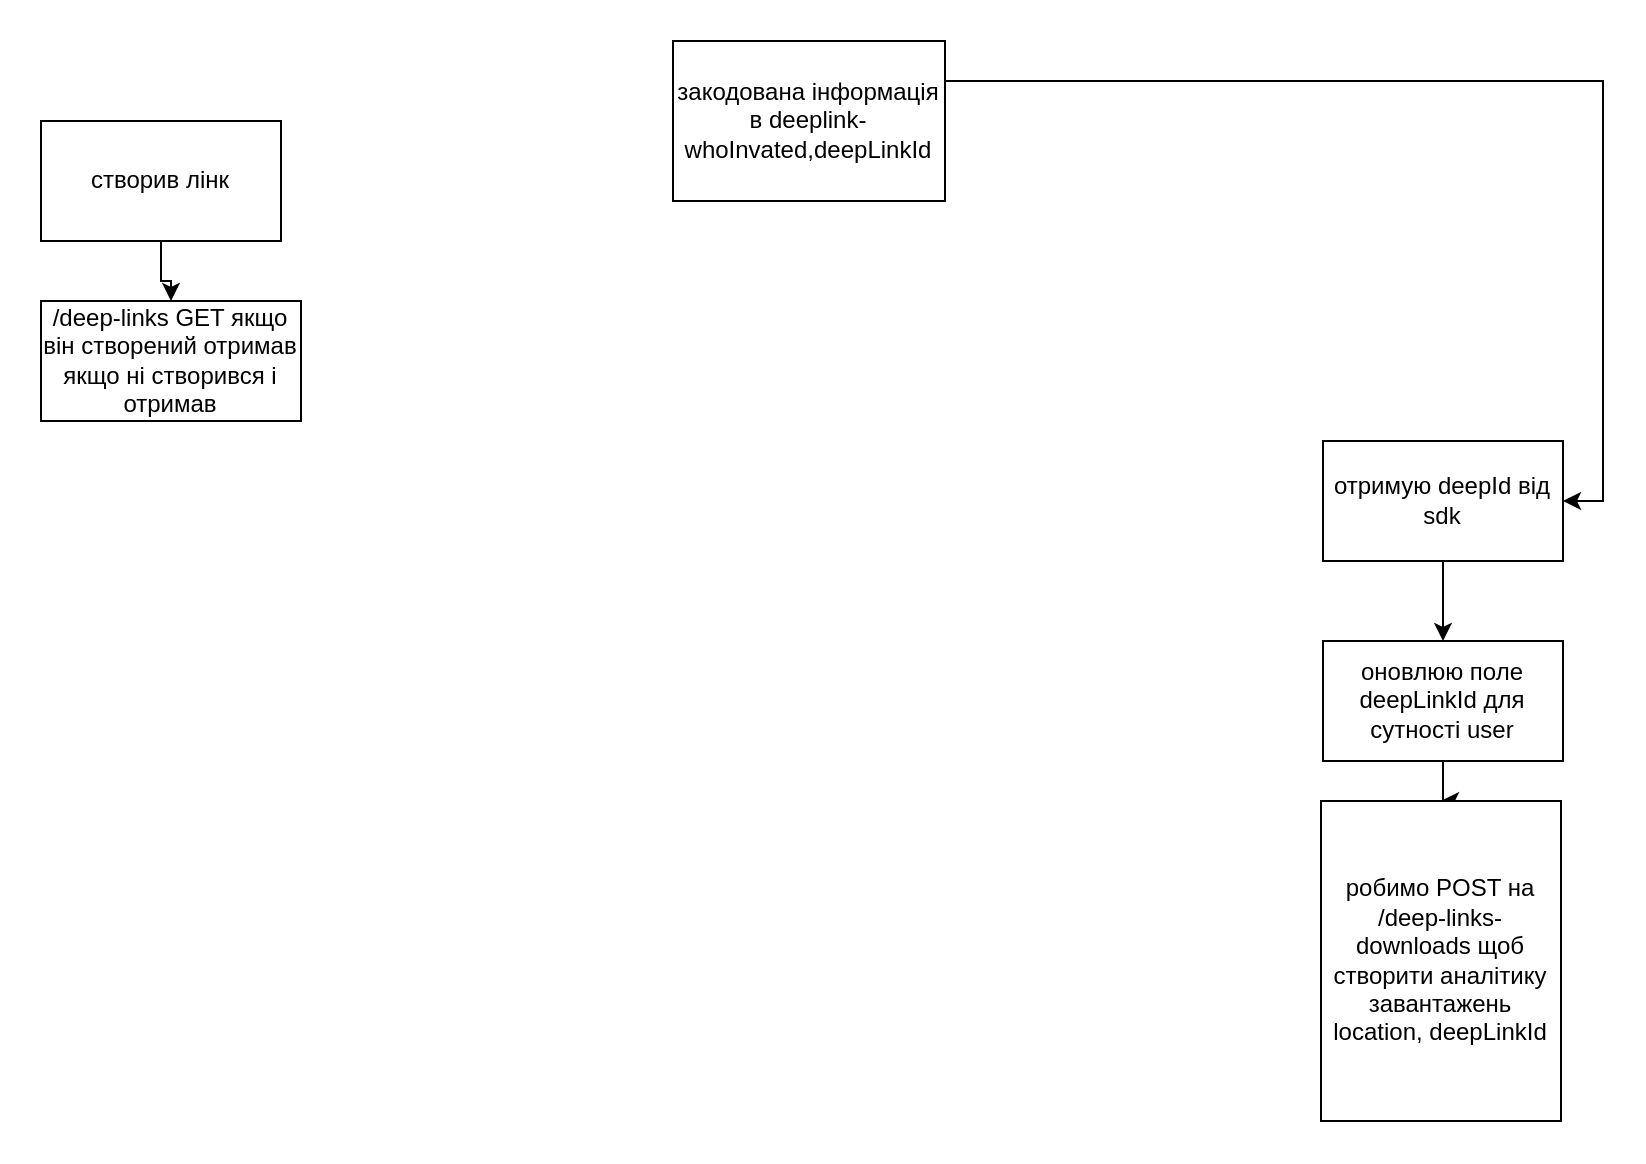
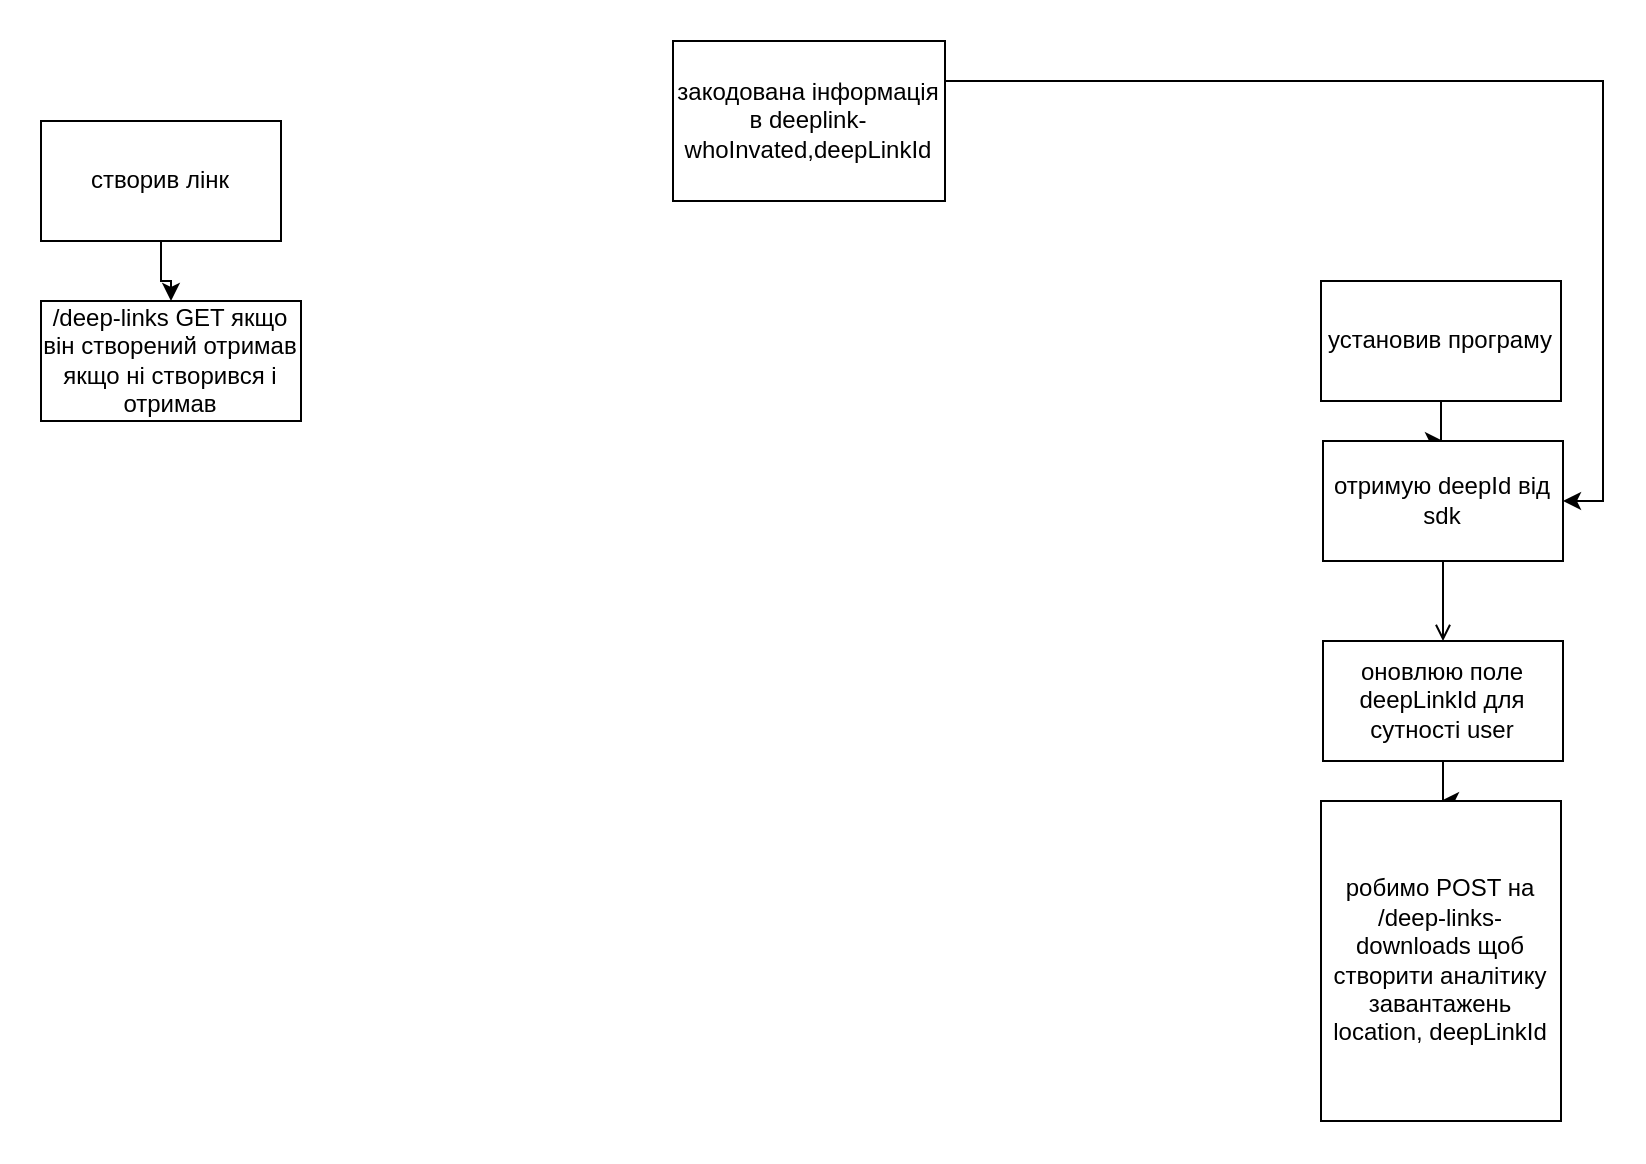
node "установив програму": added
edge "установив програму" -> "отримую deepId від sdk": added
edge "отримую deepId від sdk" -> "оновлюю поле deepLinkId для сутності user": arrowhead classic -> open
